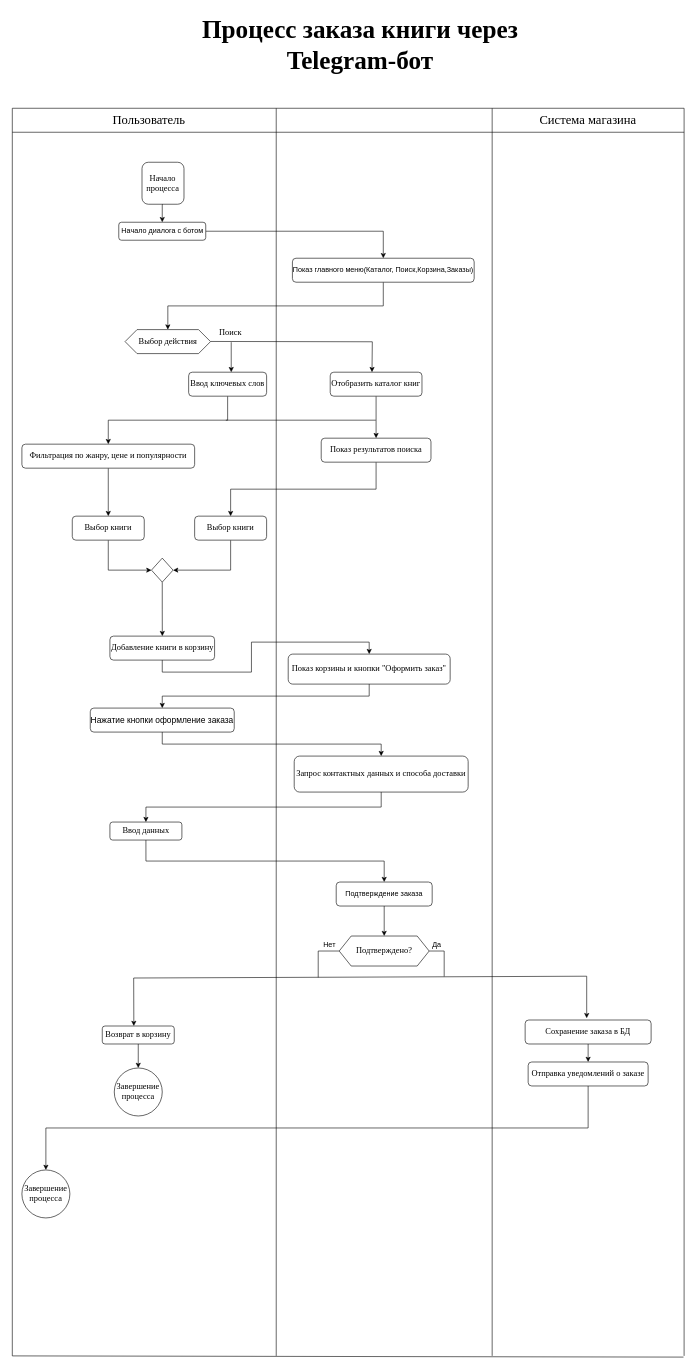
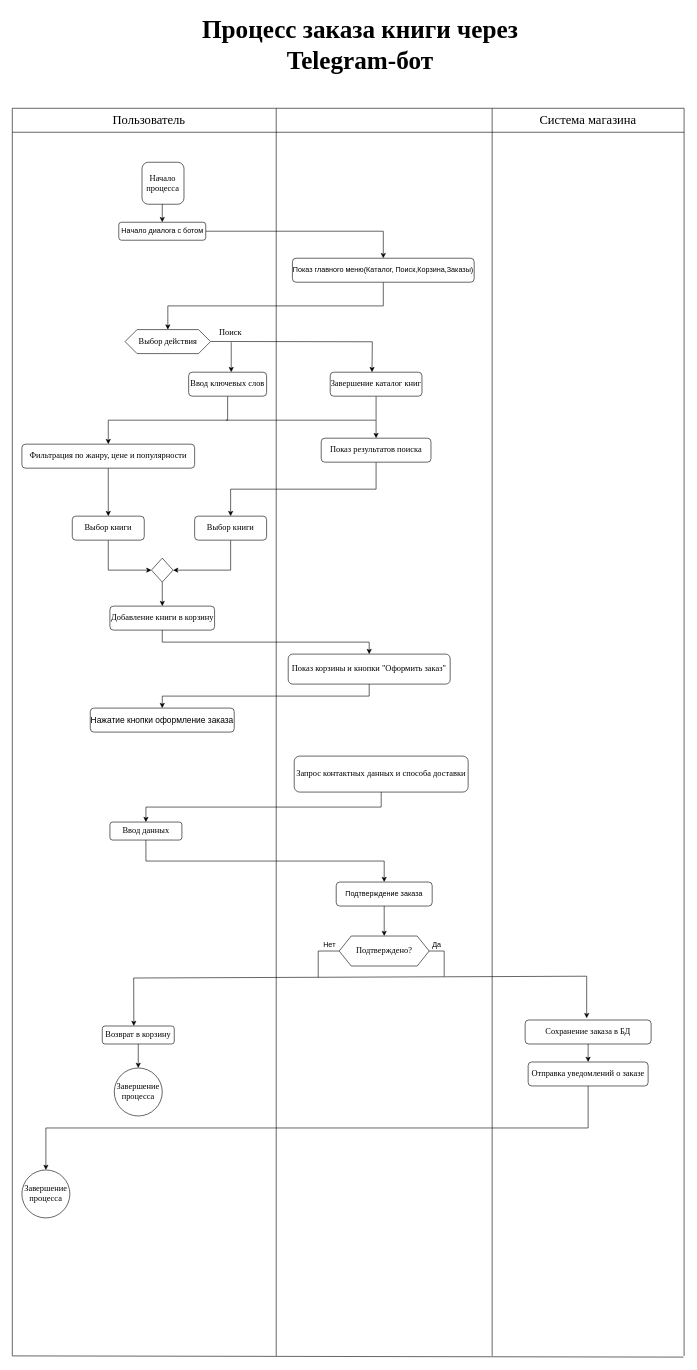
node "Отобразить каталог книг": label "Отобразить каталог книг" -> "Завершение каталог книг"
node "Добавление книги в корзину": moved (162, 648) -> (162, 618)
edge "Нажатие кнопки оформление заказа" -> "Запрос контактных данных и способа доставки": removed
